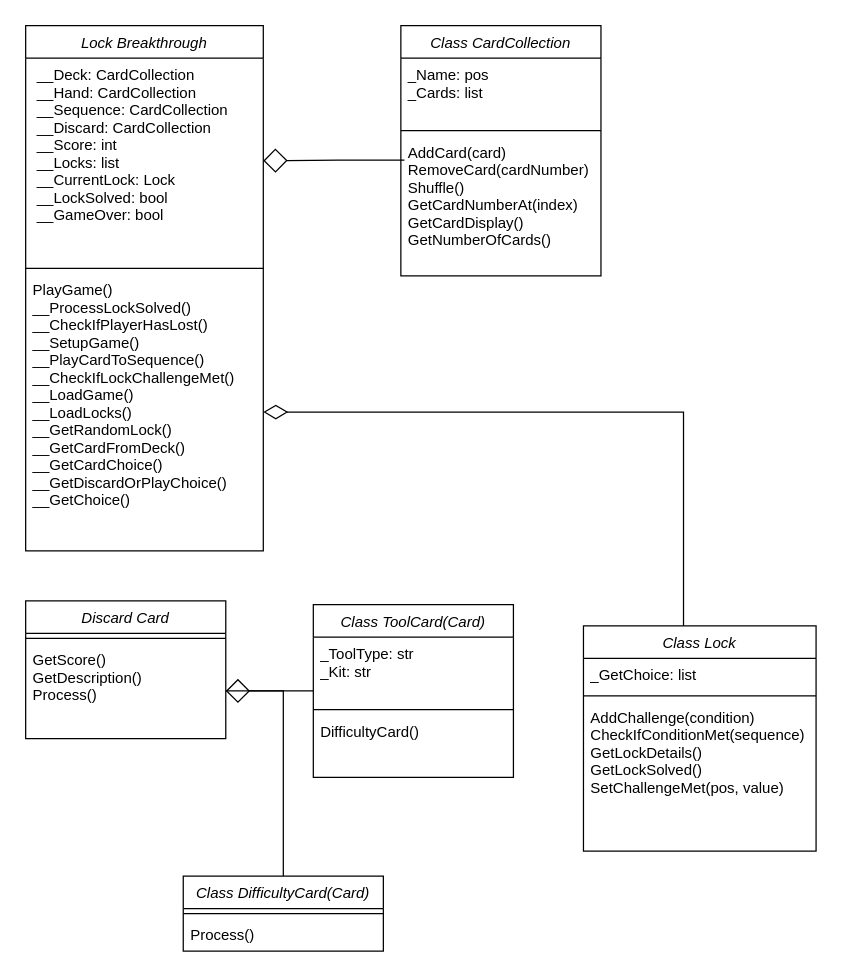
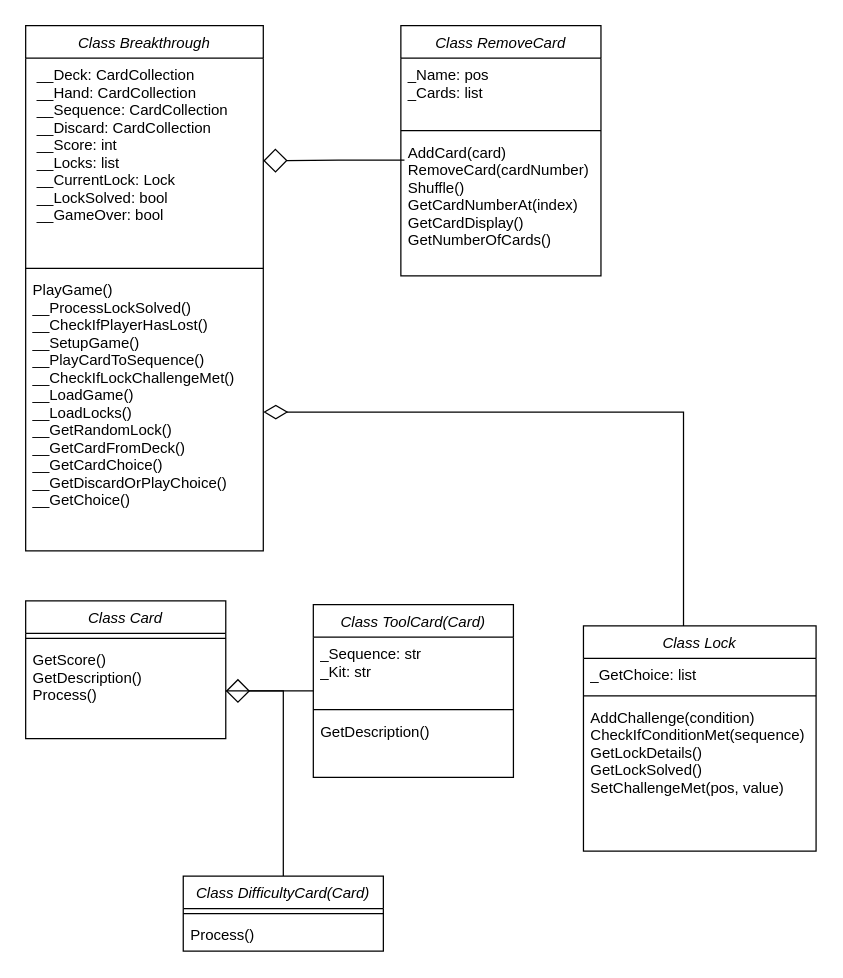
node "Lock Breakthrough": label "Lock Breakthrough" -> "Class Breakthrough"
node "Class CardCollection": label "Class CardCollection" -> "Class RemoveCard"
node "Discard Card": label "Discard Card" -> "Class Card"
node "_ToolType: str _Kit: str": label "_ToolType: str _Kit: str" -> "_Sequence: str _Kit: str"
node "DifficultyCard()": label "DifficultyCard()" -> "GetDescription()"
